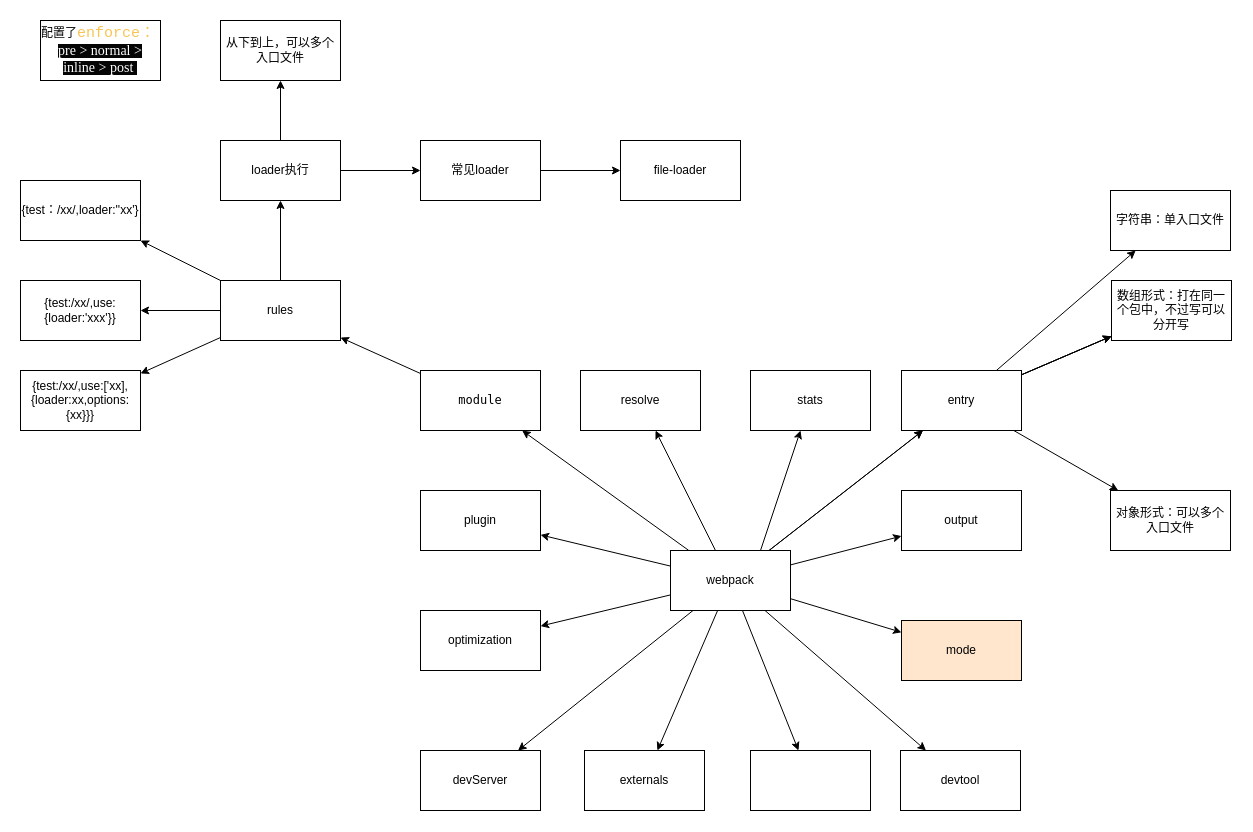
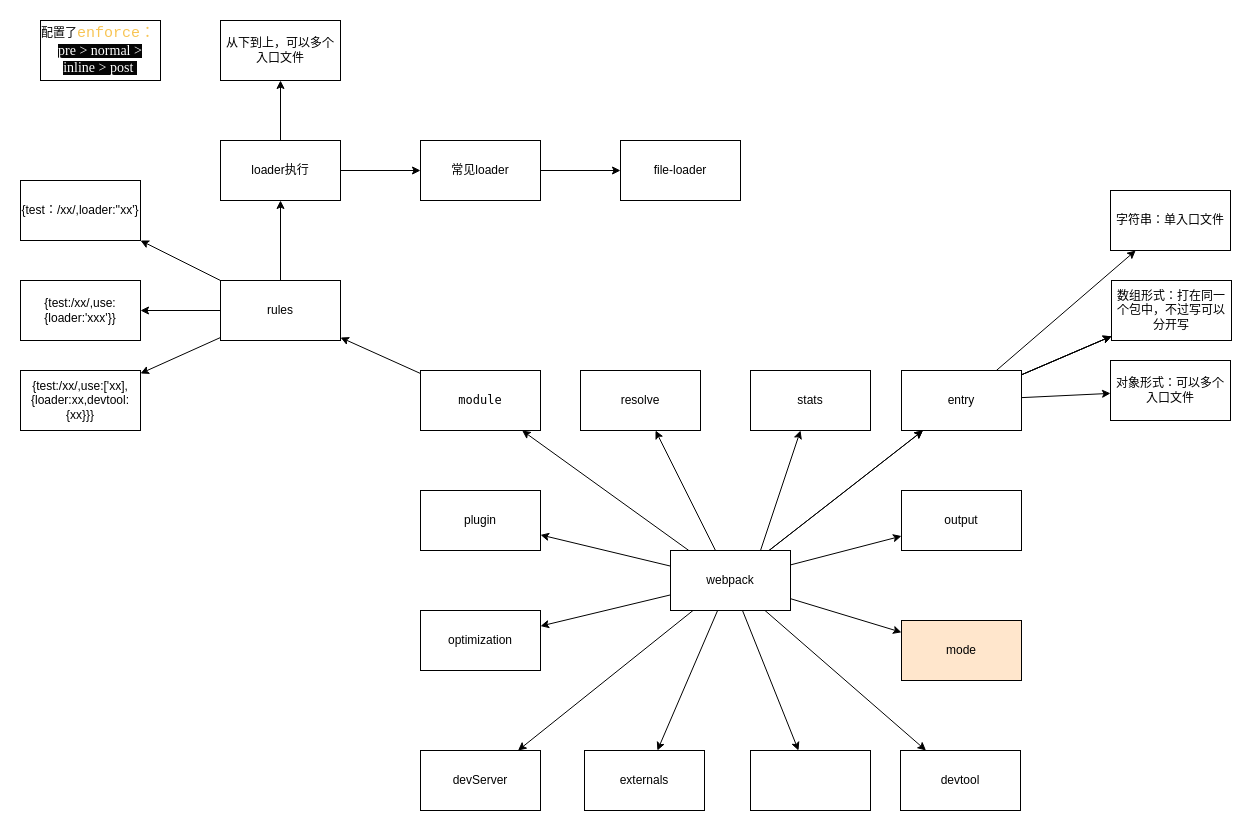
node "{test:/xx/,use:['xx],{loader:xx,options:{xx}}}": label "{test:/xx/,use:['xx],{loader:xx,options:{xx}}}" -> "{test:/xx/,use:['xx],{loader:xx,devtool:{xx}}}"
node "对象形式：可以多个入口文件": moved (1171, 521) -> (1171, 391)
